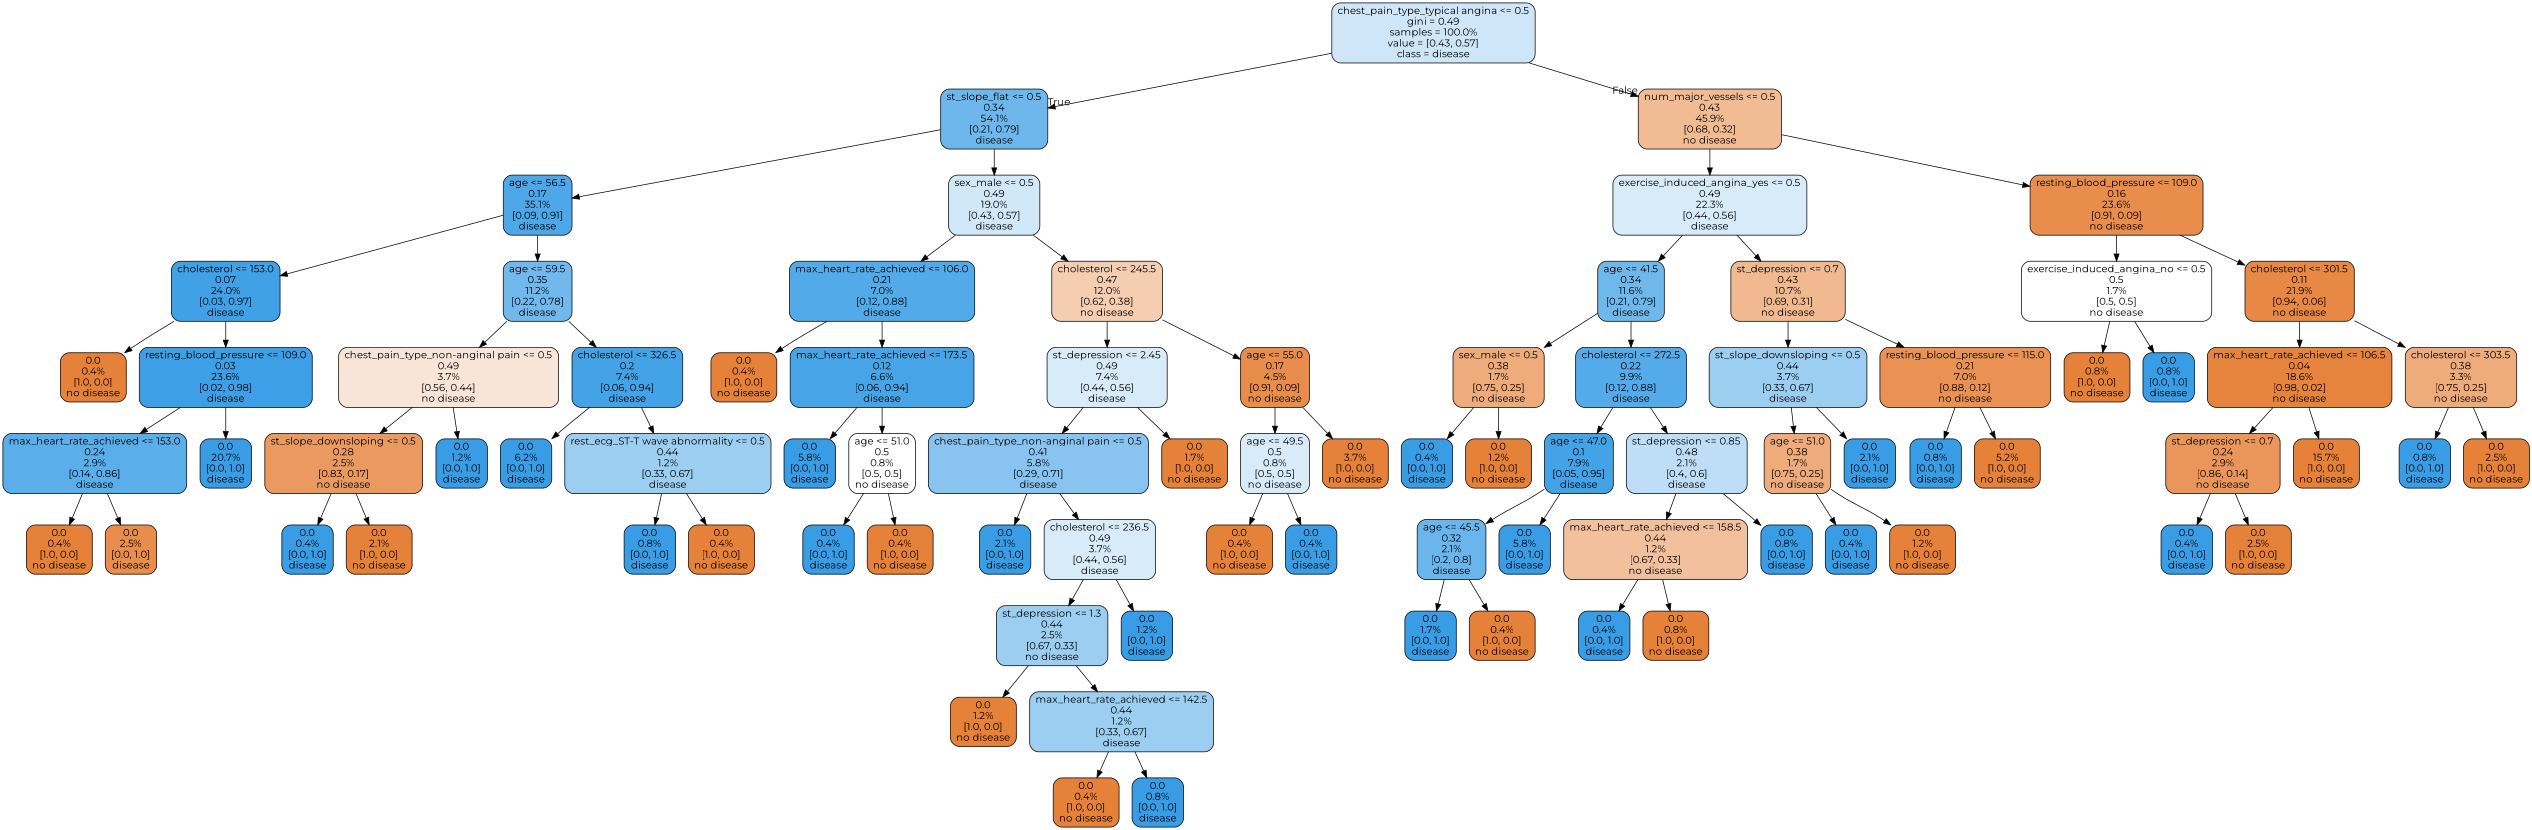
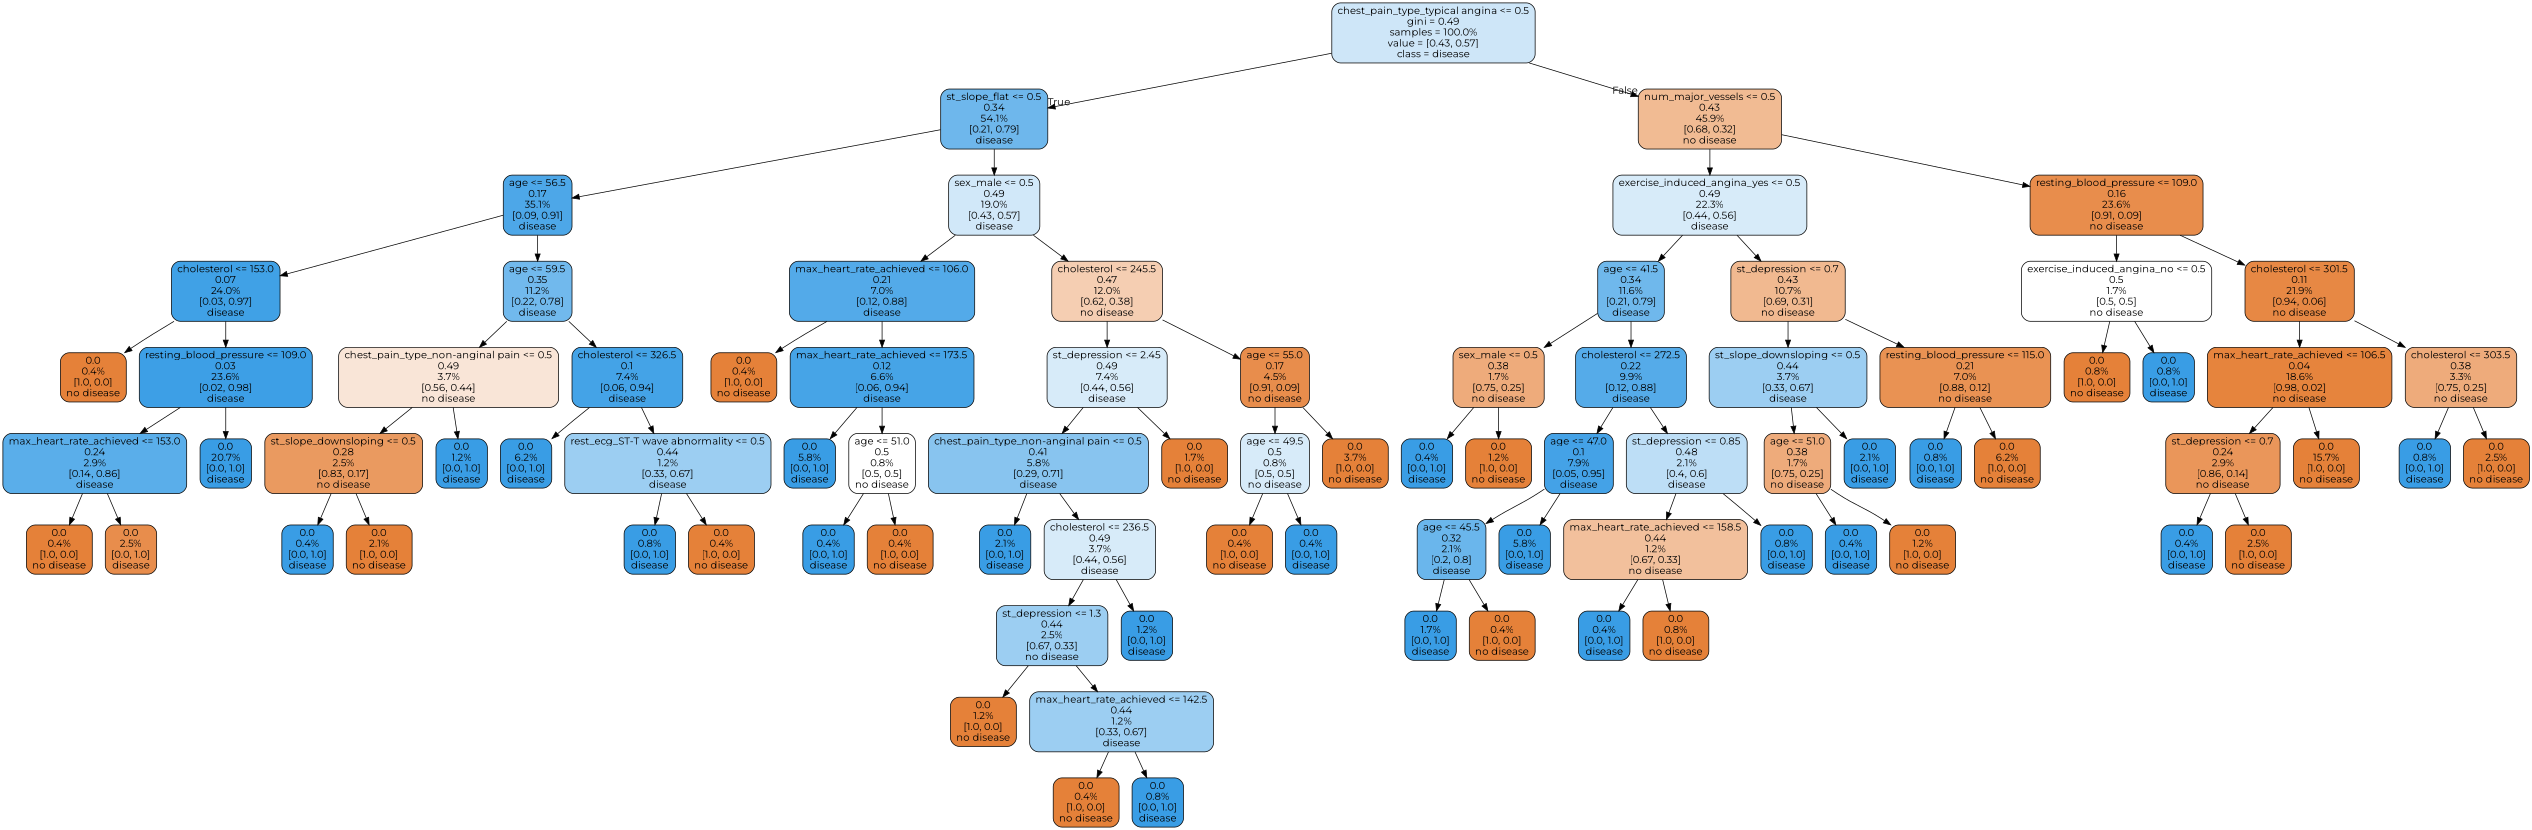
node "cholesterol <= 326.5 0.2 7.4% [0.06, 0.94] disease": label "cholesterol <= 326.5 0.2 7.4% [0.06, 0.94] disease" -> "cholesterol <= 326.5 0.1 7.4% [0.06, 0.94] disease"
node "0.0 5.2% [1.0, 0.0] no disease": label "0.0 5.2% [1.0, 0.0] no disease" -> "0.0 6.2% [1.0, 0.0] no disease"
